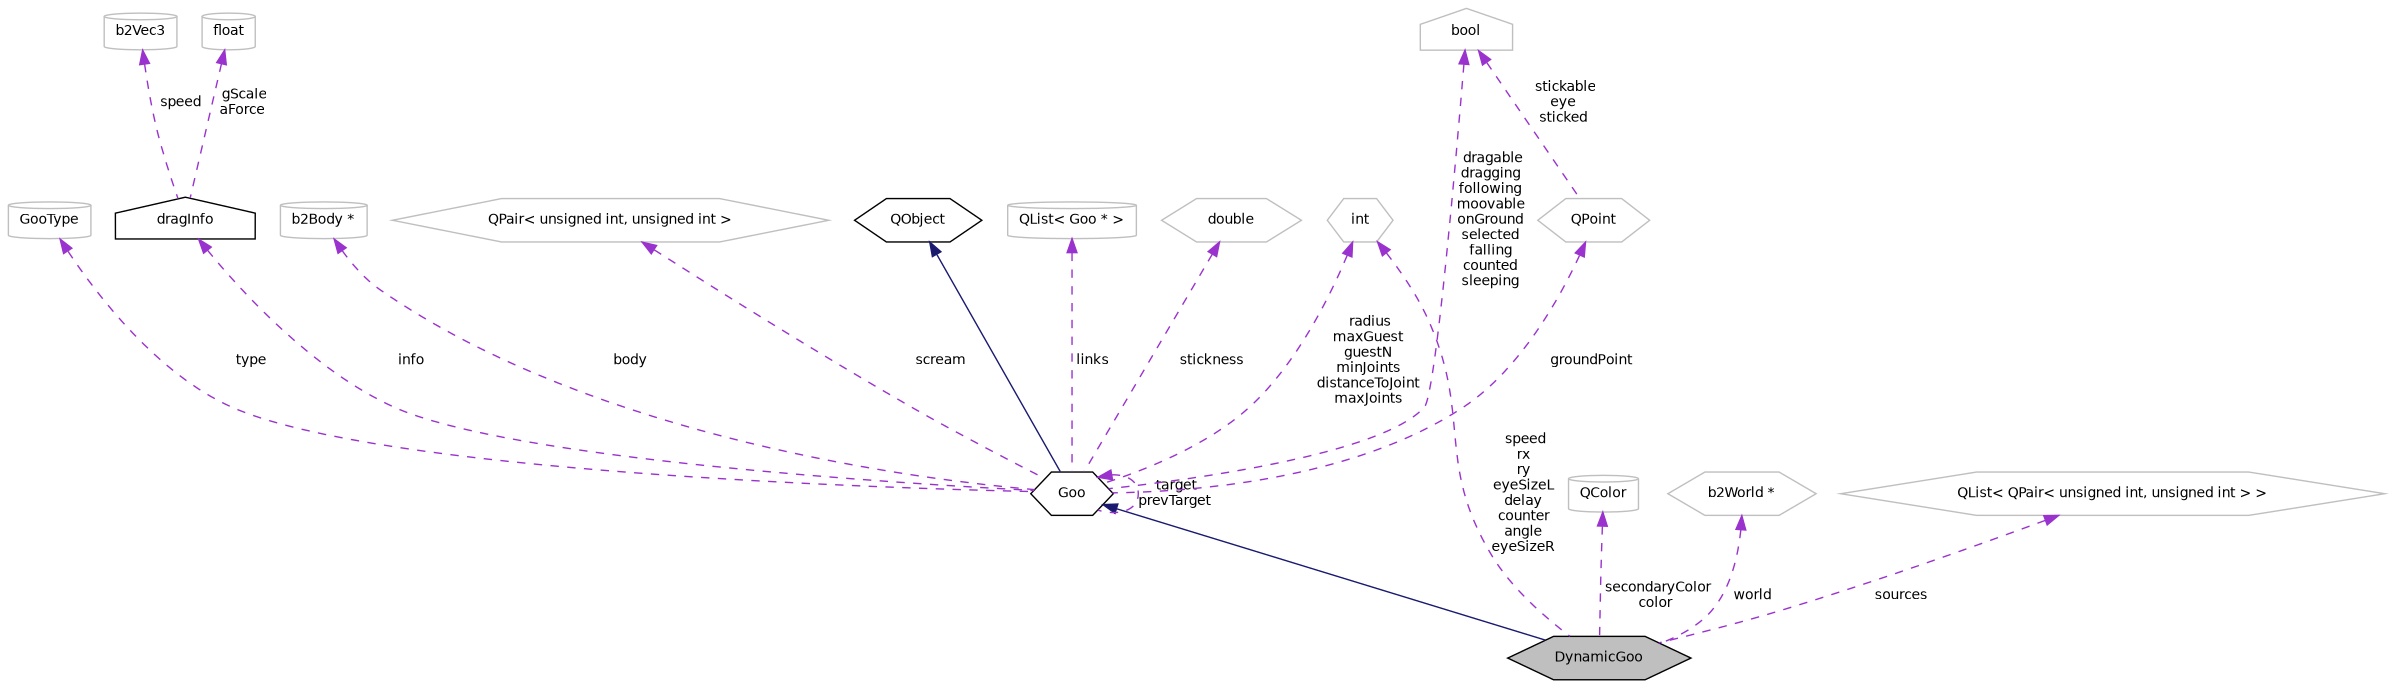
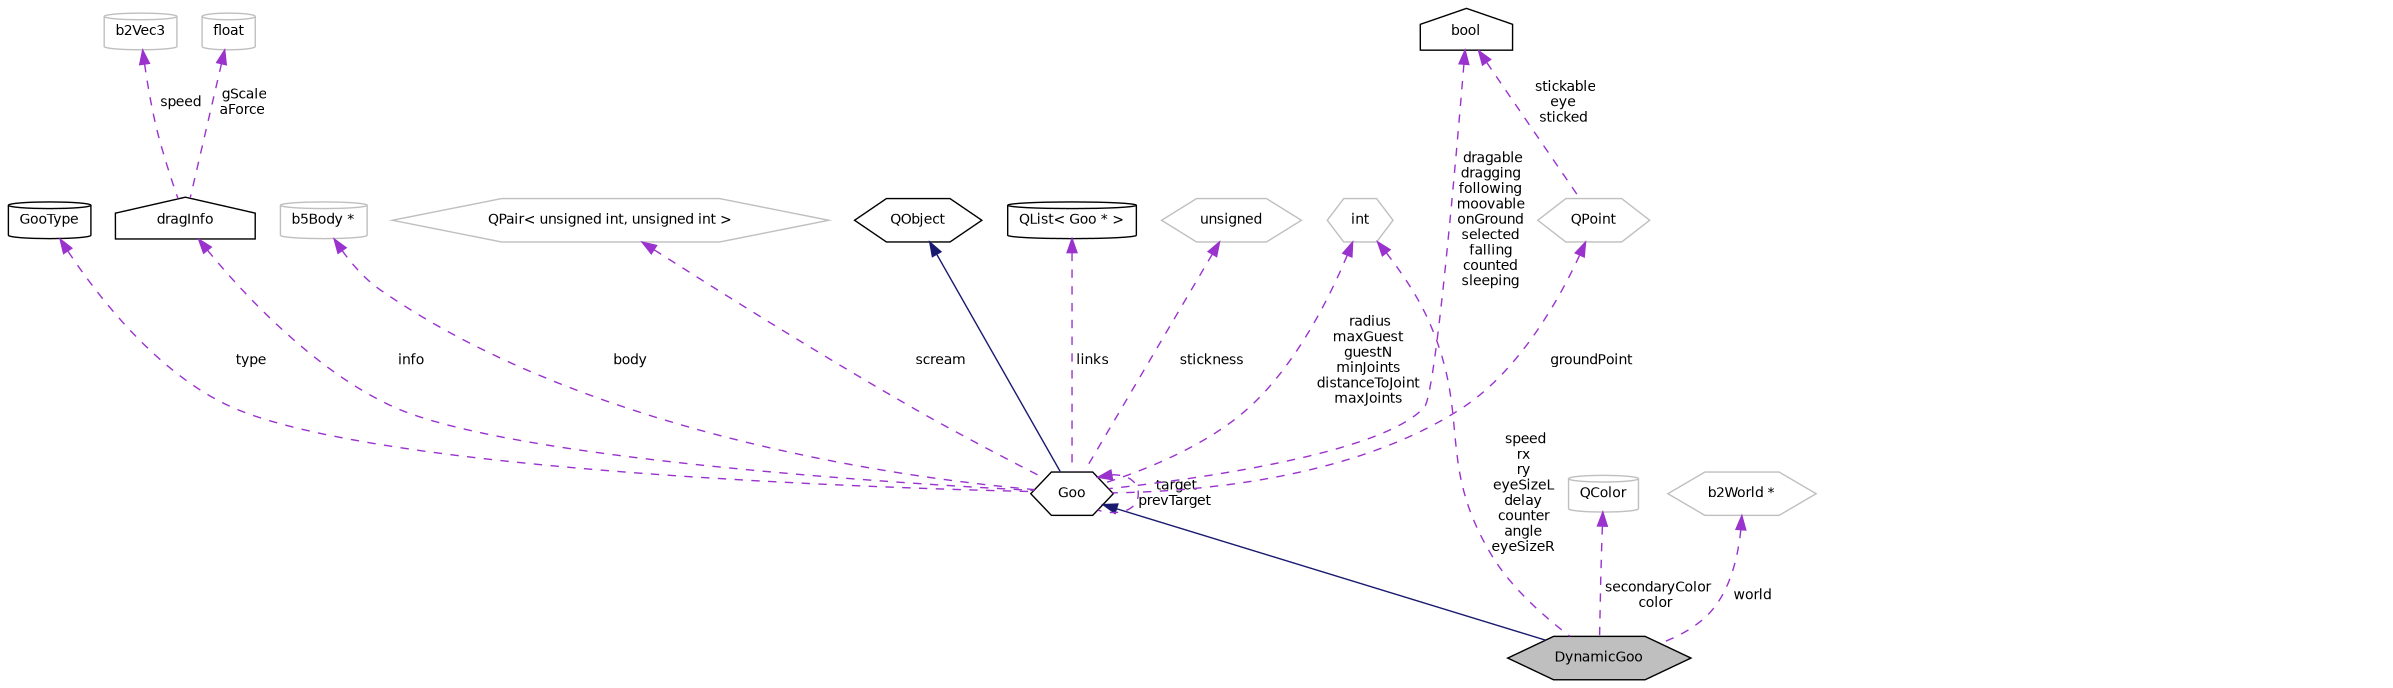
node "bool": color grey75 -> black
node "GooType": color grey75 -> black
node "b2Body *": label "b2Body *" -> "b5Body *"
node "QList< Goo * >": color grey75 -> black
node "double": label "double" -> "unsigned"
node "QList< QPair< unsigned int, unsigned int > >": removed
